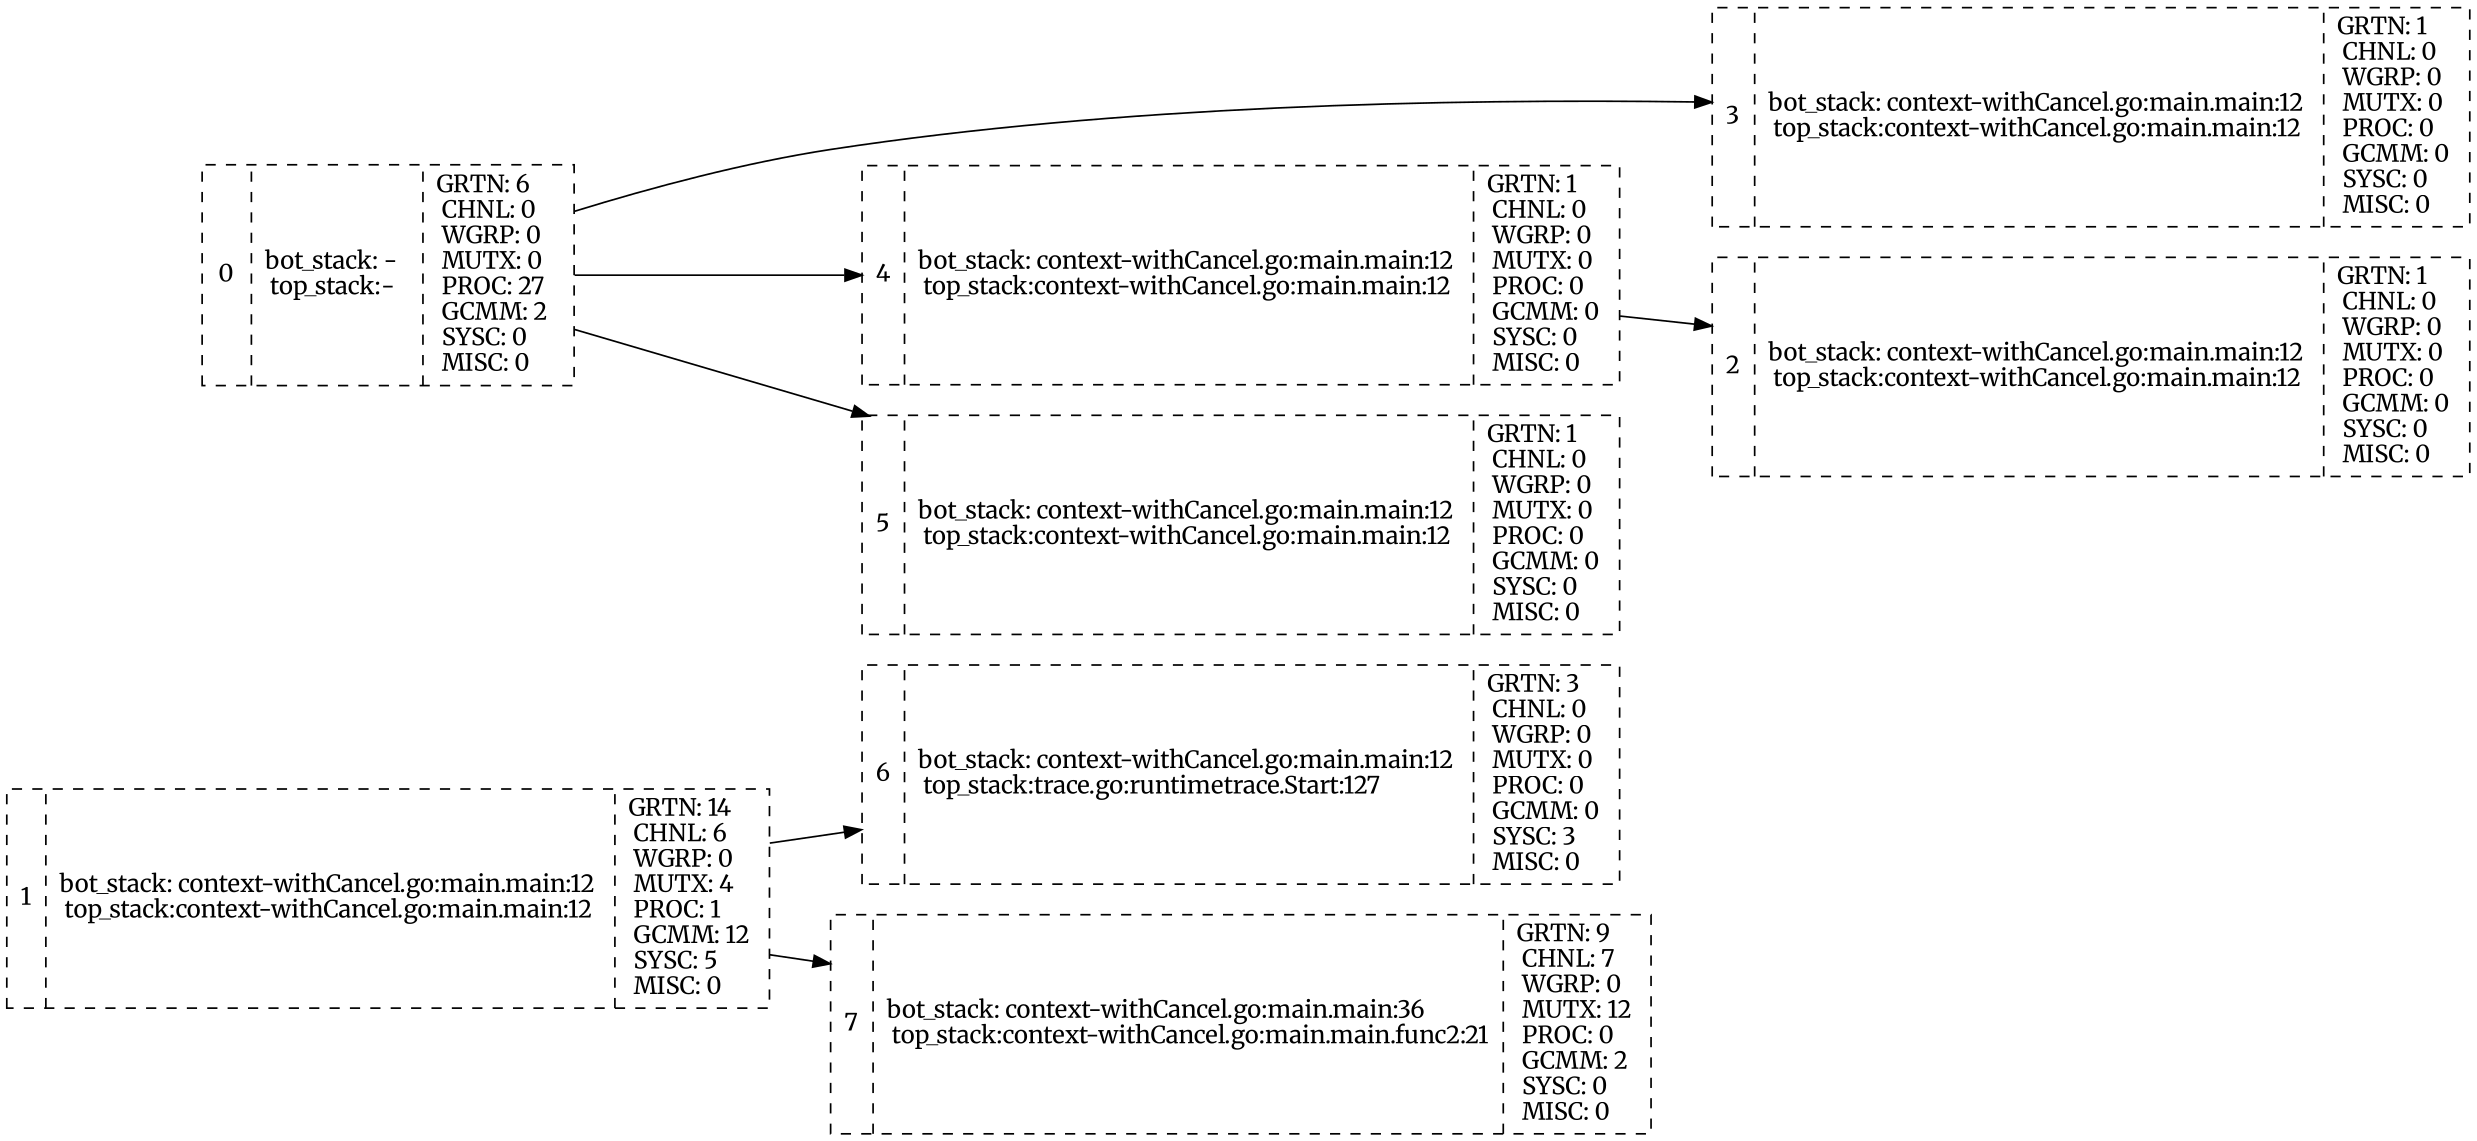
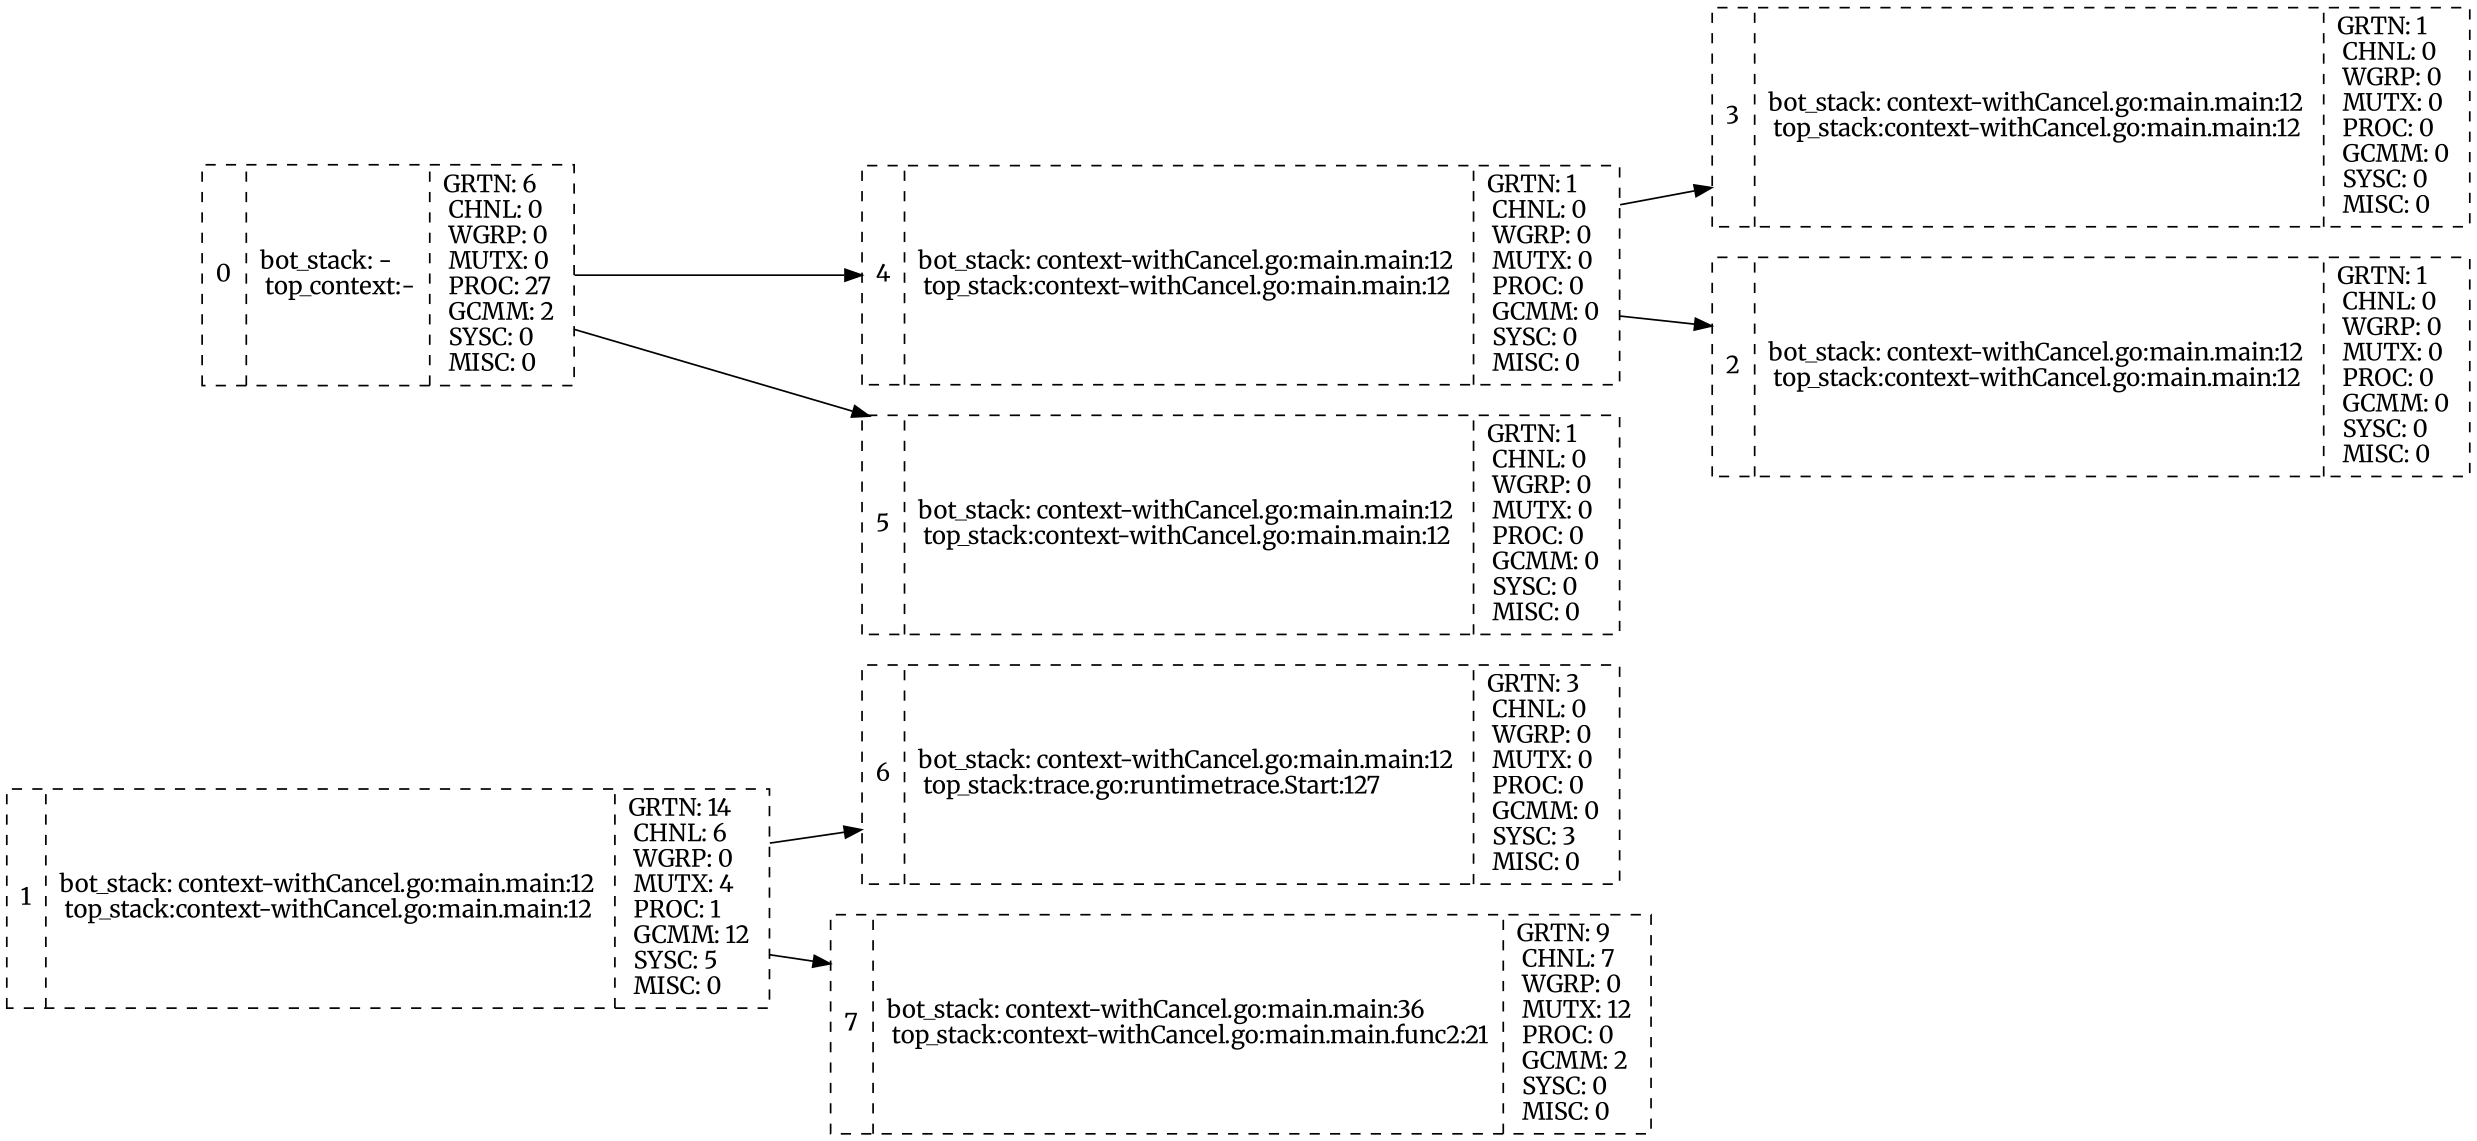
edge "0" -> "3": now "4" -> "3"
node "0": text "top_stack:-" -> "top_context:-"
